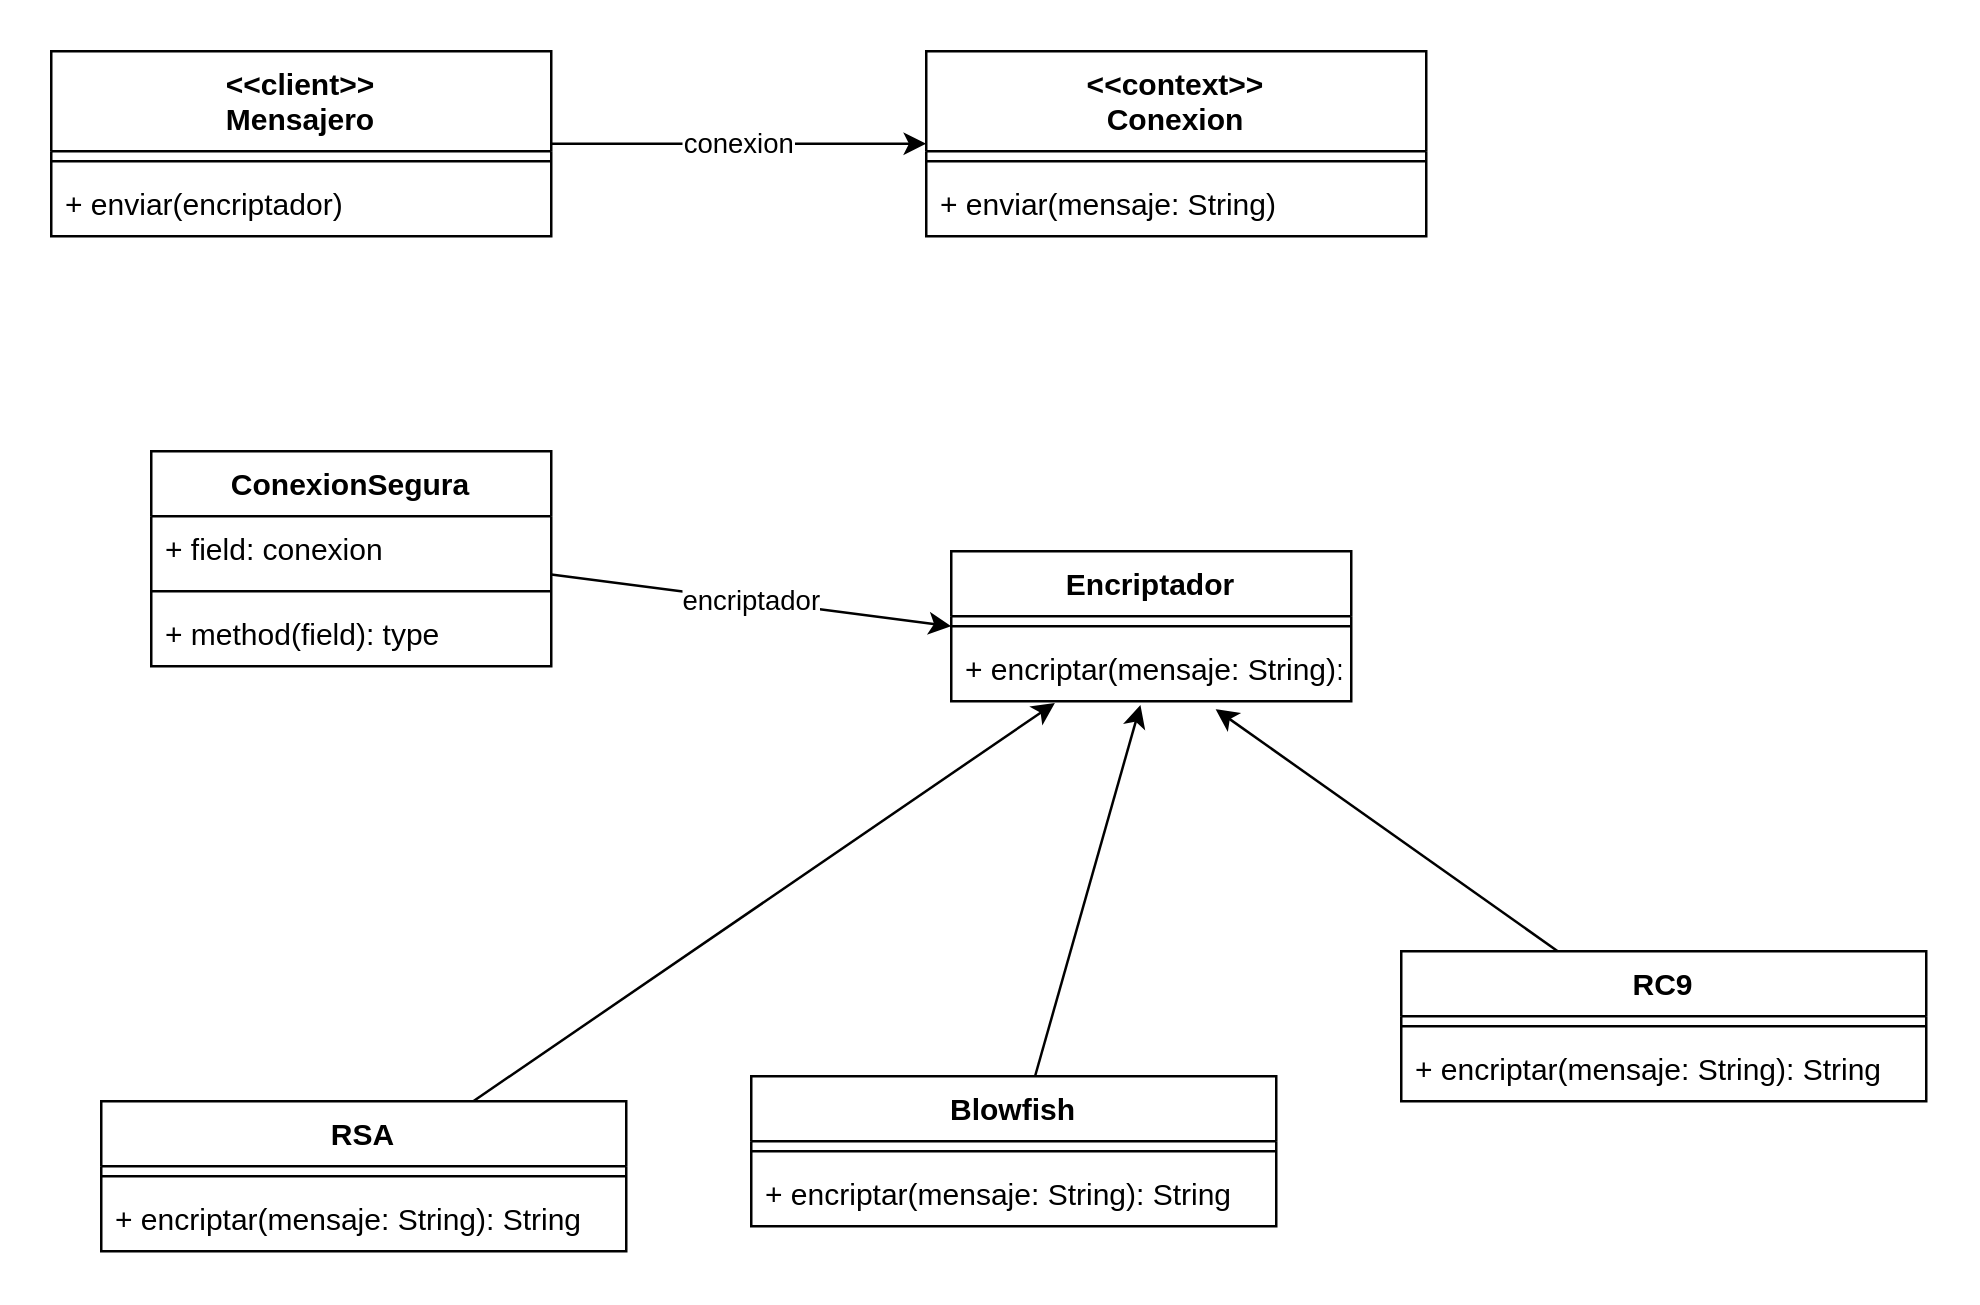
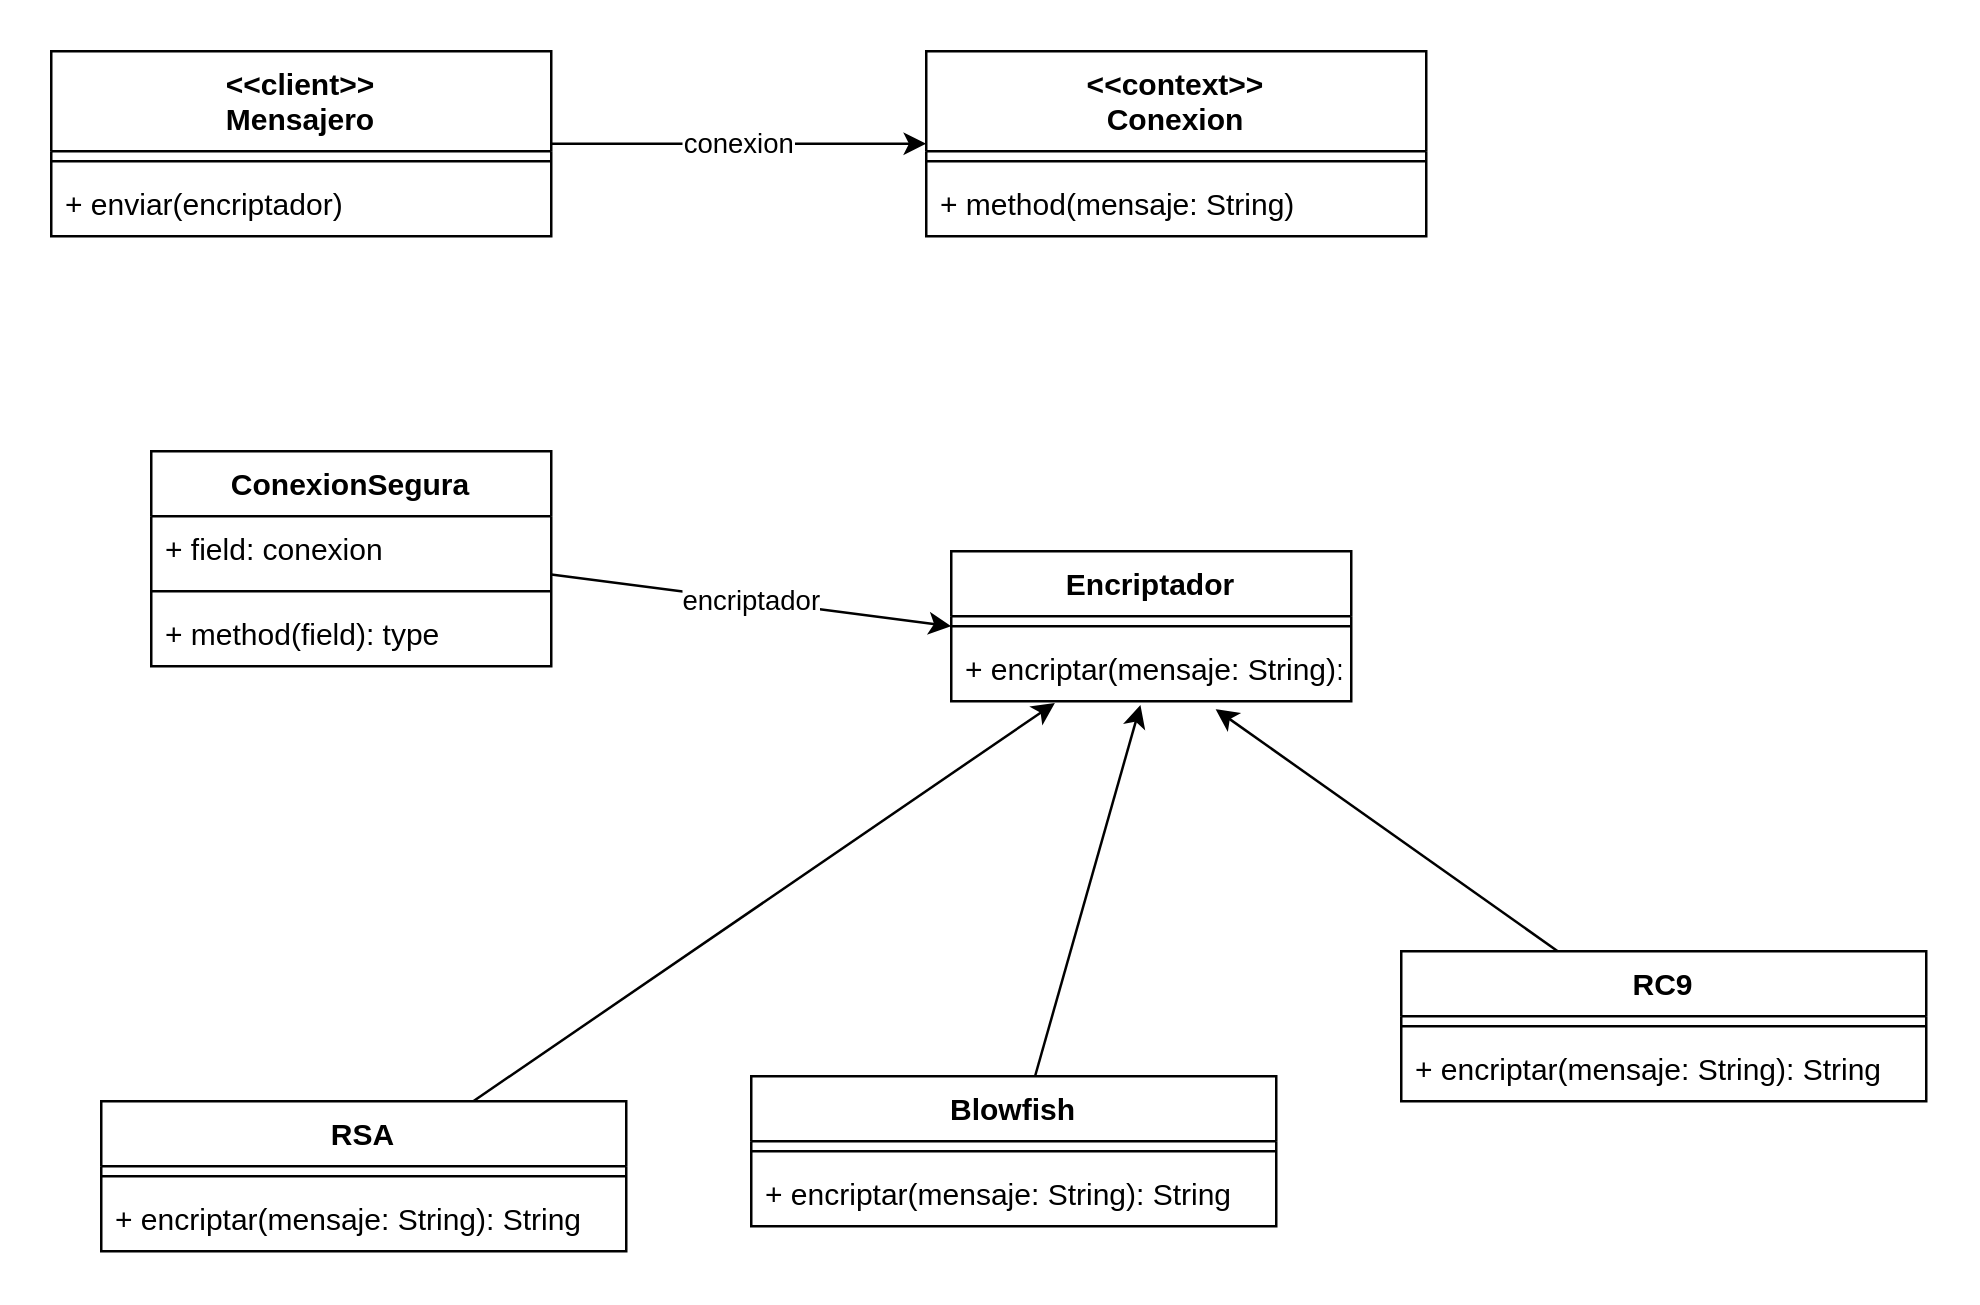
node "+ enviar(mensaje: String)": label "+ enviar(mensaje: String)" -> "+ method(mensaje: String)"
